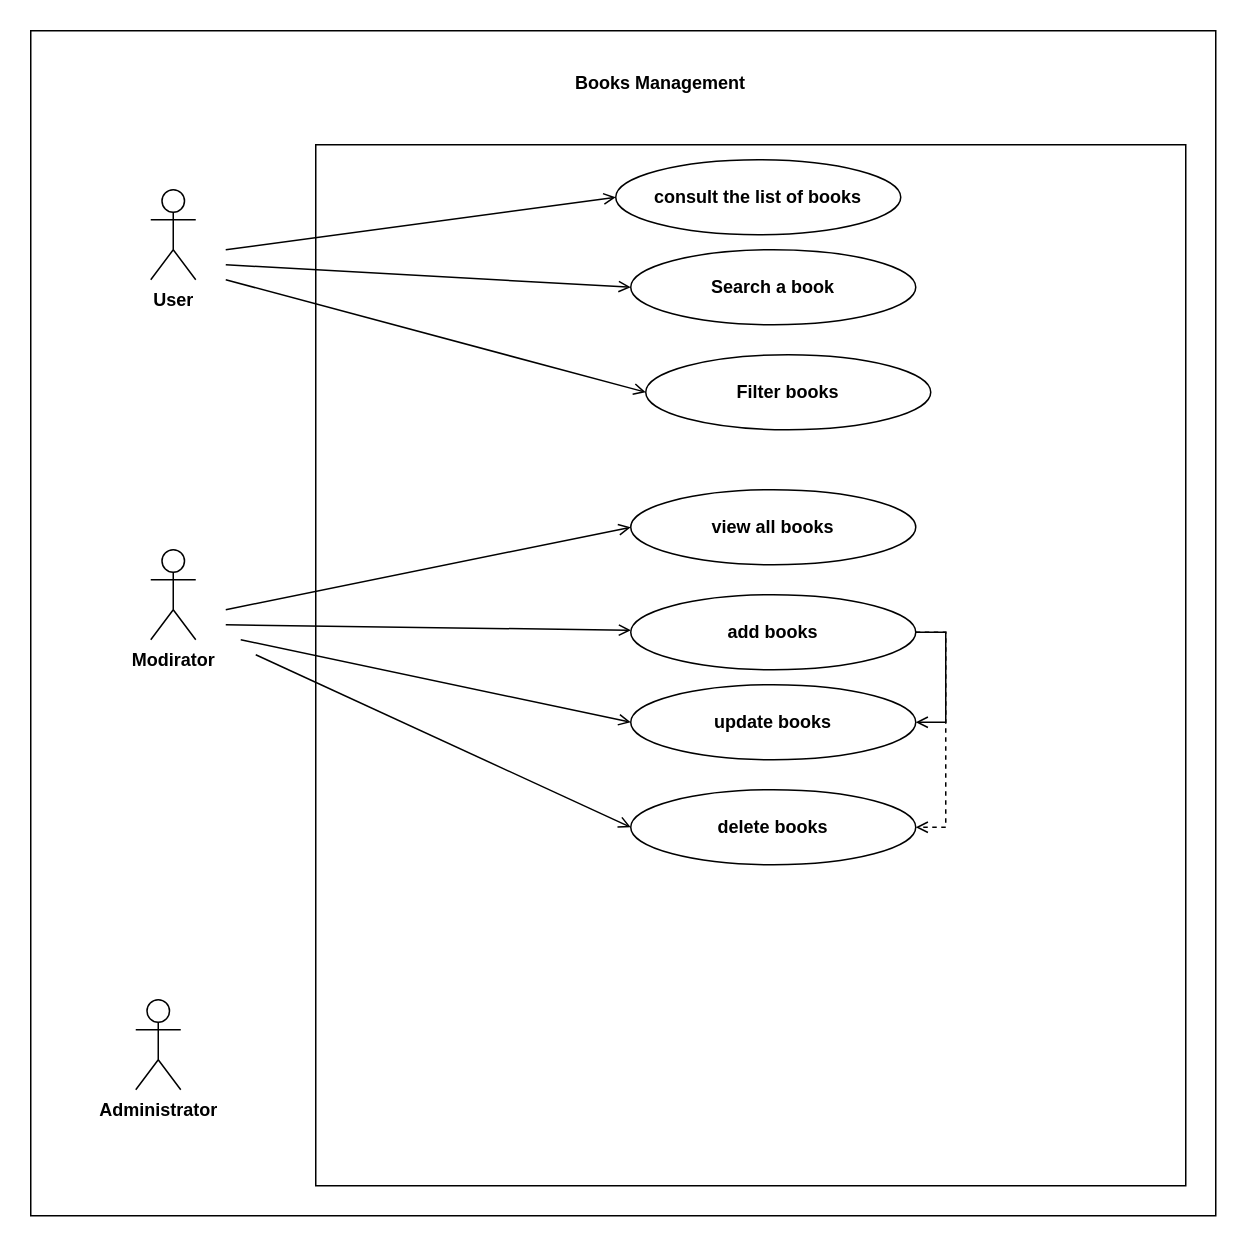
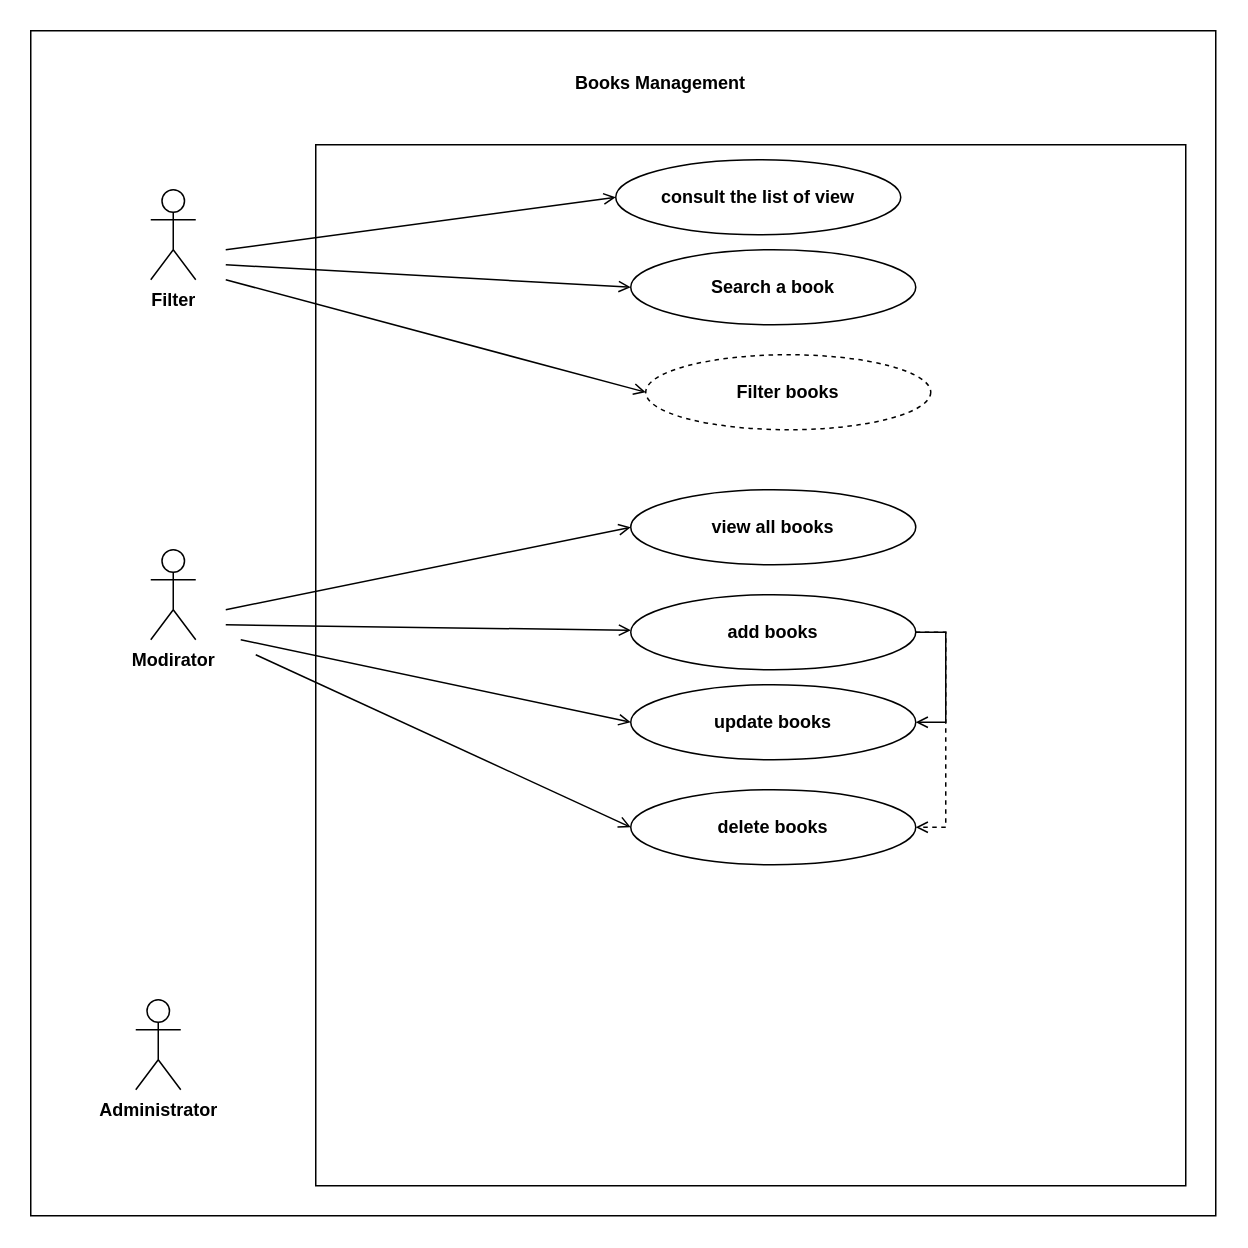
node "consult the list of books": label "consult the list of books" -> "consult the list of view"
node "User": label "User" -> "Filter"
node "Filter books": style solid -> dashed
